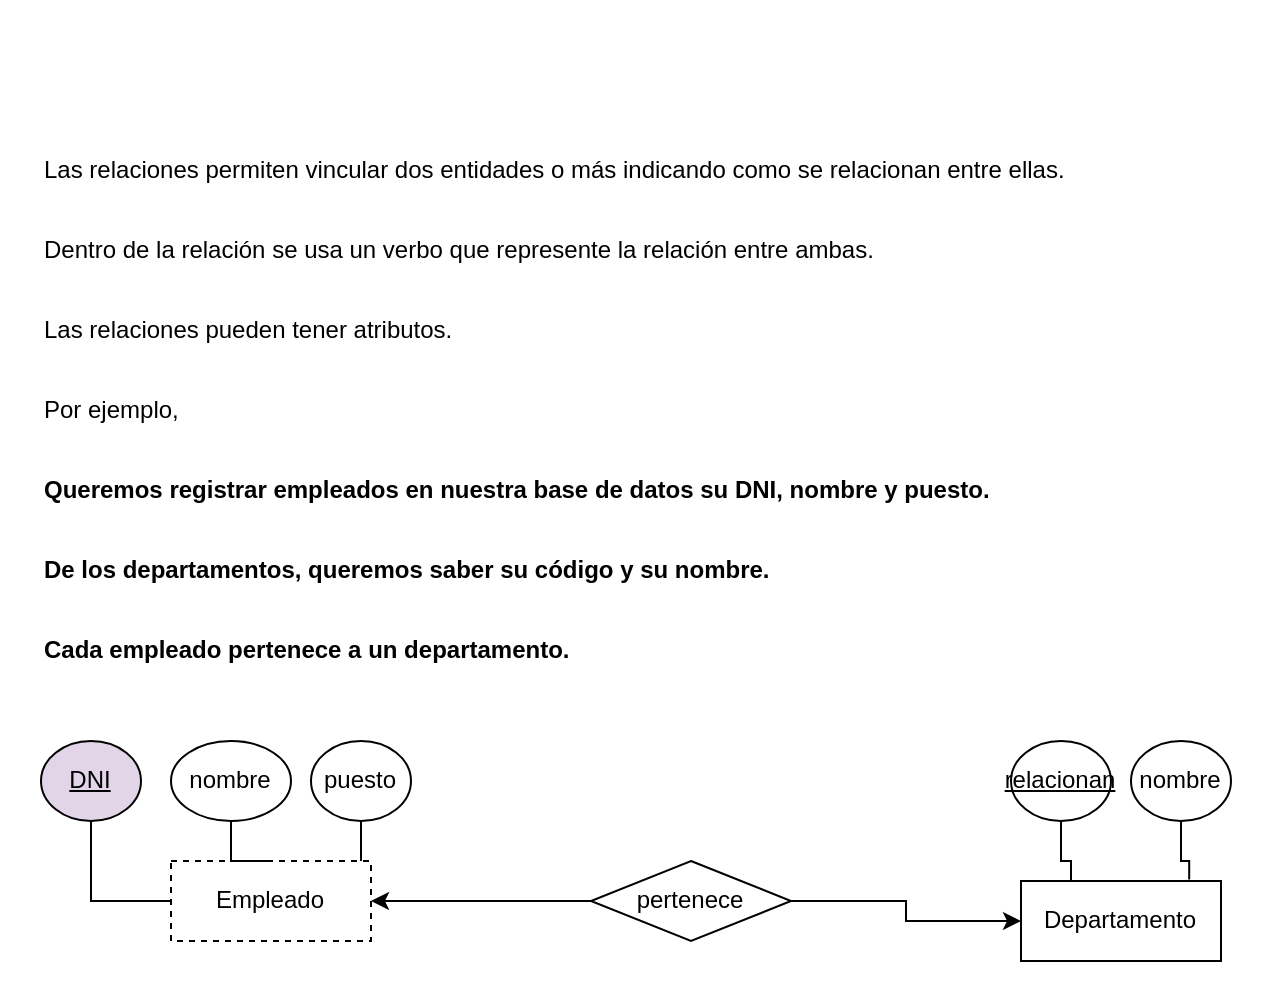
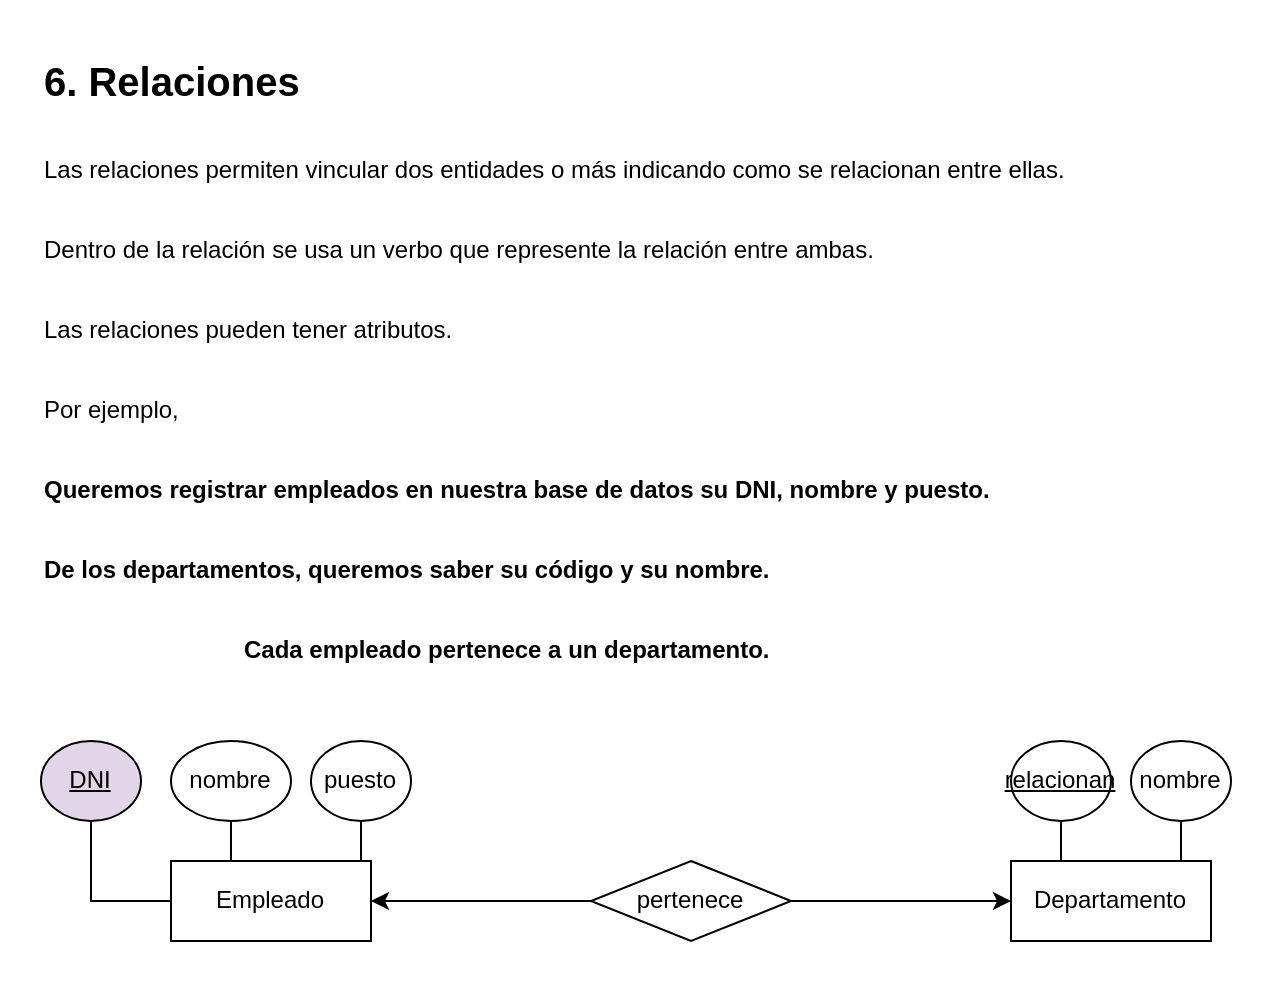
node "6. Relaciones": added
node "Cada empleado pertenece a un departamento.": moved (331, 651) -> (531, 651)
node "Empleado": style dashed -> solid
node "Departamento": moved (1121, 921) -> (1111, 901)
